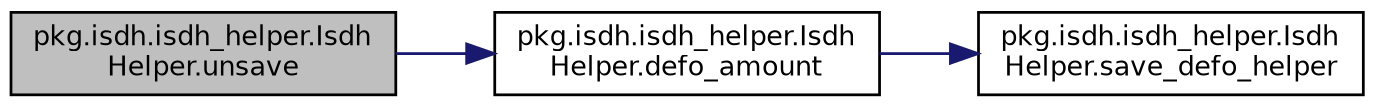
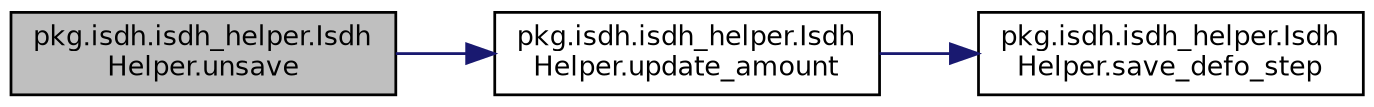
node "pkg.isdh.isdh_helper.Isdh Helper.defo_amount": label "pkg.isdh.isdh_helper.Isdh Helper.defo_amount" -> "pkg.isdh.isdh_helper.Isdh Helper.update_amount"
node "pkg.isdh.isdh_helper.Isdh Helper.save_defo_helper": label "pkg.isdh.isdh_helper.Isdh Helper.save_defo_helper" -> "pkg.isdh.isdh_helper.Isdh Helper.save_defo_step"
